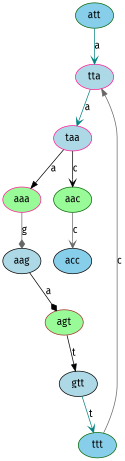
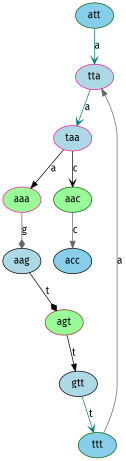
edge "aac" -> "acc": arrowhead vee -> normal
edge "ttt" -> "tta": label "c" -> "a"
edge "aag" -> "agt": label "a" -> "t"
